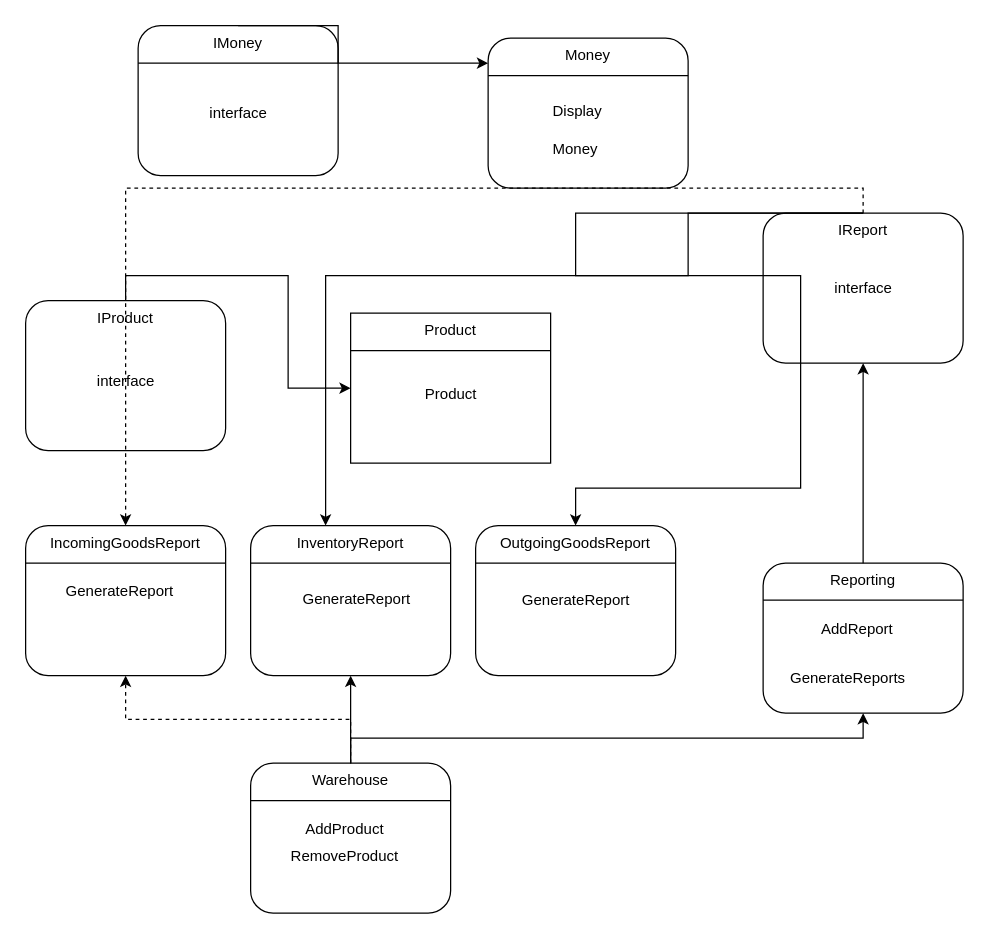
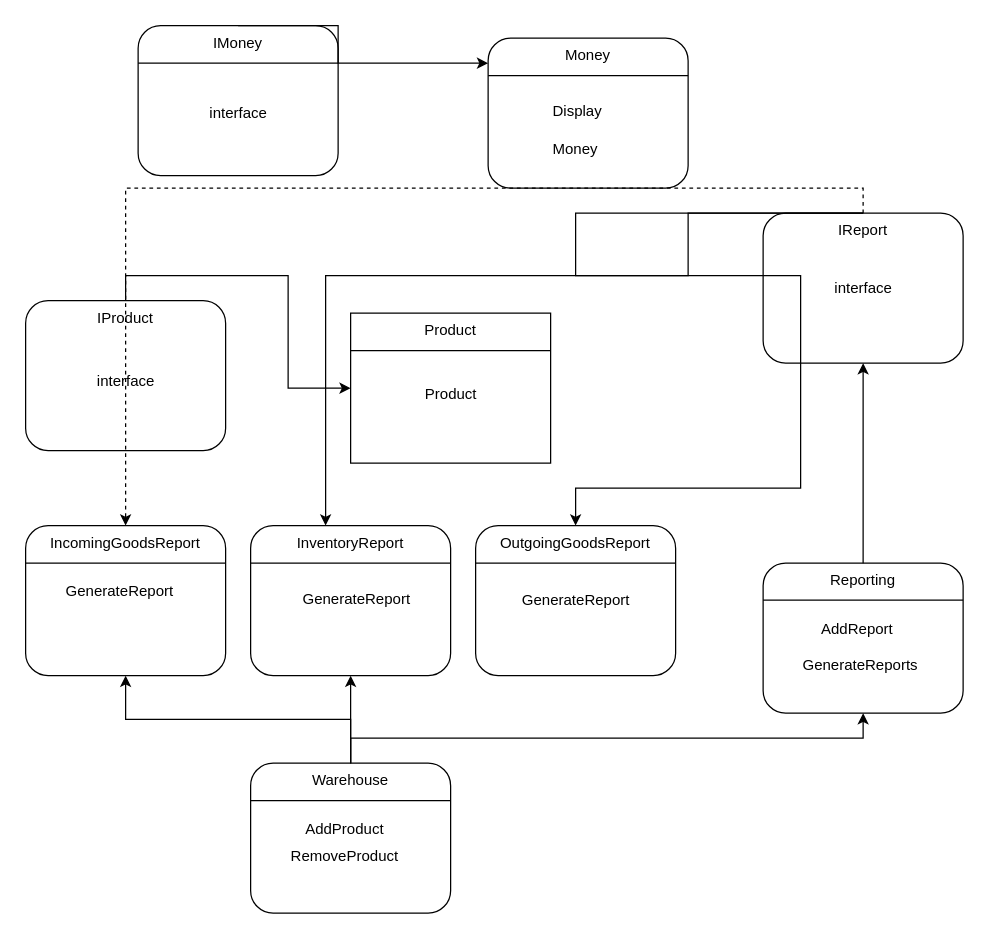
node "GenerateReports": moved (869, 686) -> (882, 673)
edge "Warehouse" -> "IncomingGoodsReport": style dashed -> solid
